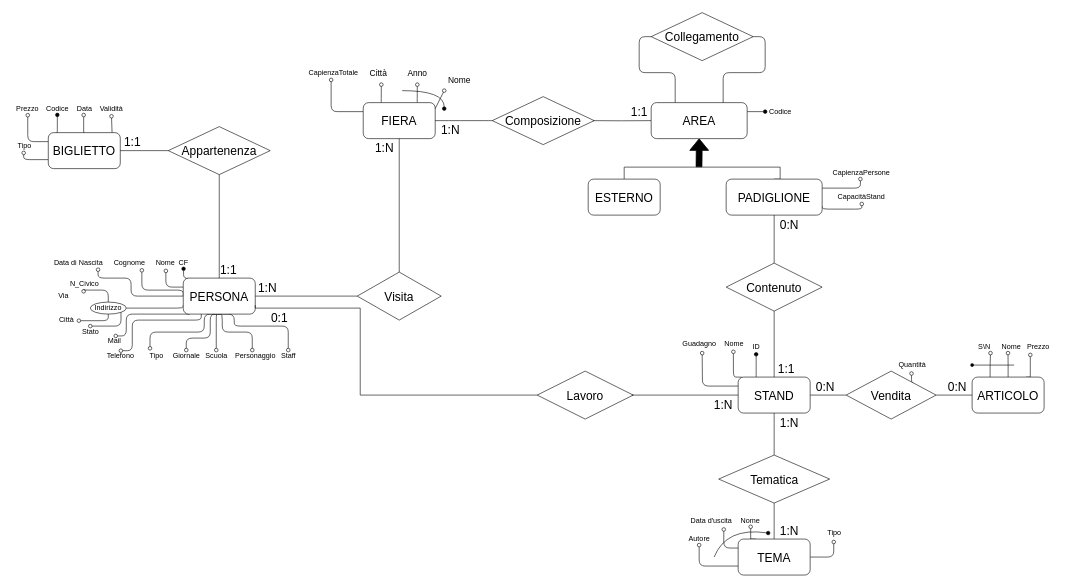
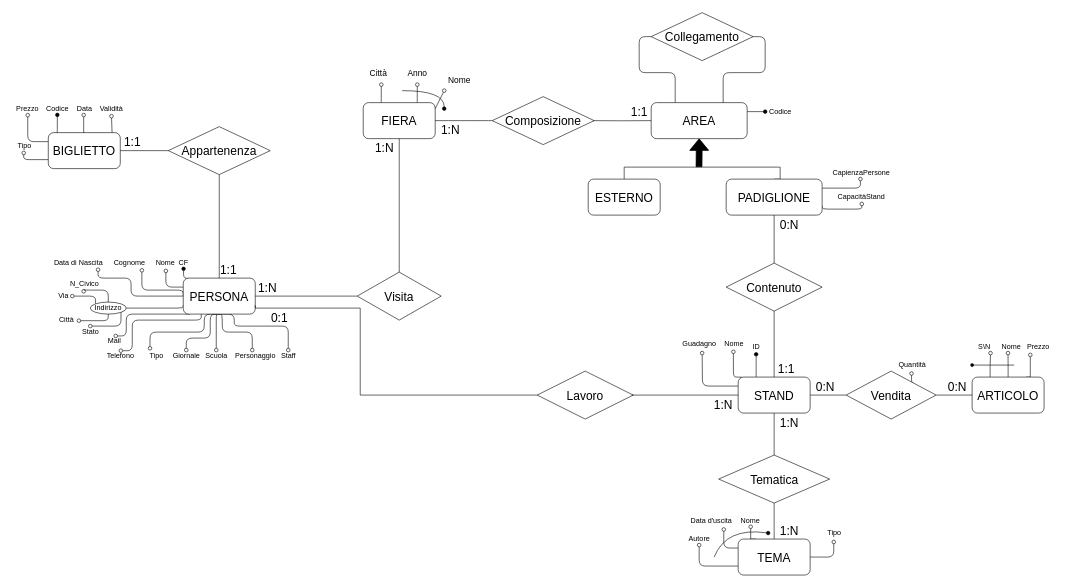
node "CapienzaTotale": removed
edge "FIERA" -> "CapienzaTotale": removed
edge "Indirizzo" -> "Via": added
